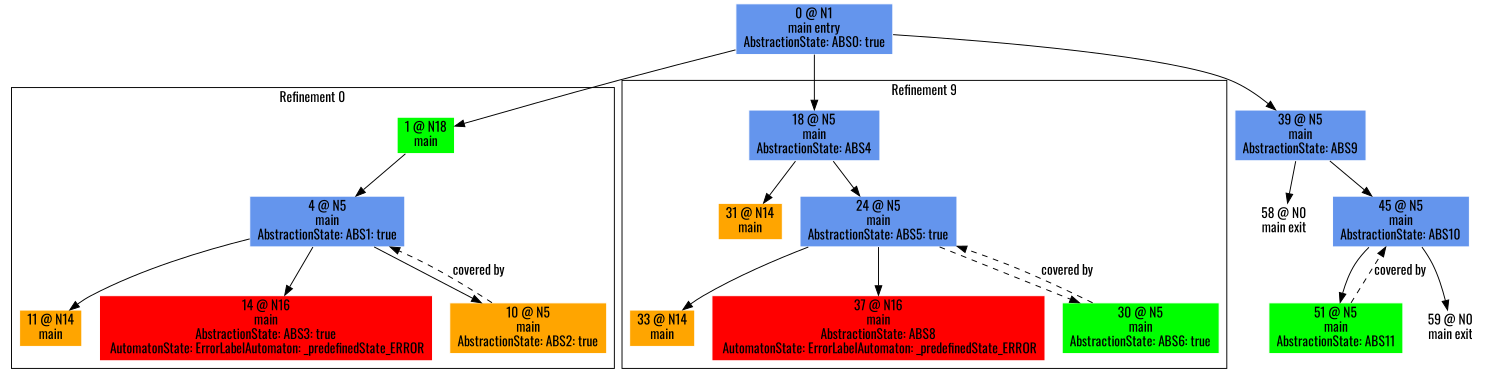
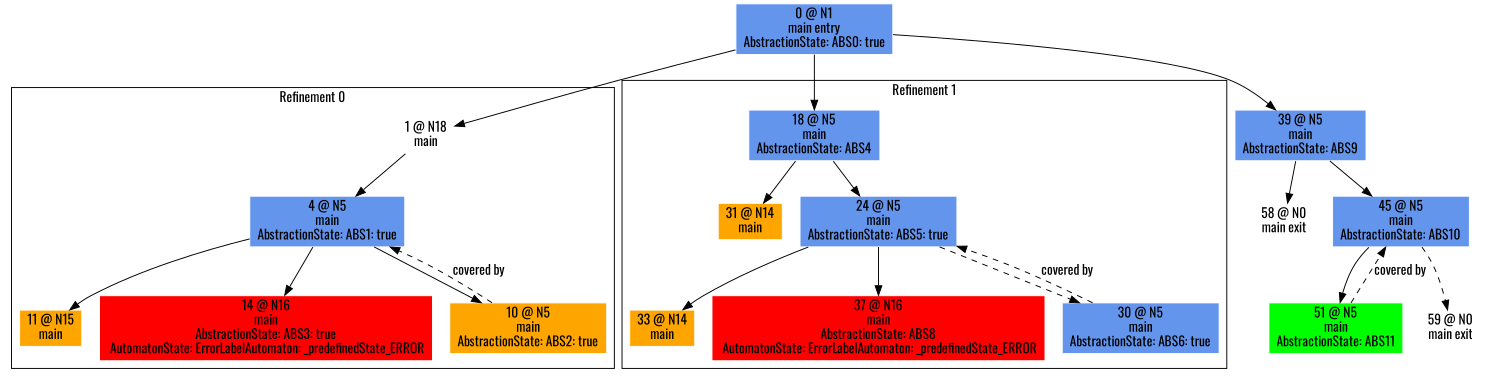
cluster "Refinement 9": label "Refinement 9" -> "Refinement 1"
node "1 @ N18 main": fillcolor green -> white
edge "45 @ N5 main AbstractionState: ABS10" -> "59 @ N0 main exit": style solid -> dashed
node "11 @ N14 main": label "11 @ N14 main" -> "11 @ N15 main"
node "30 @ N5 main AbstractionState: ABS6: true": fillcolor green -> cornflowerblue
